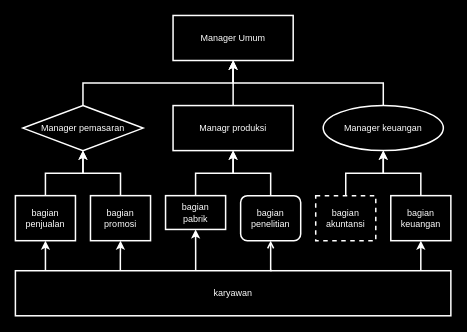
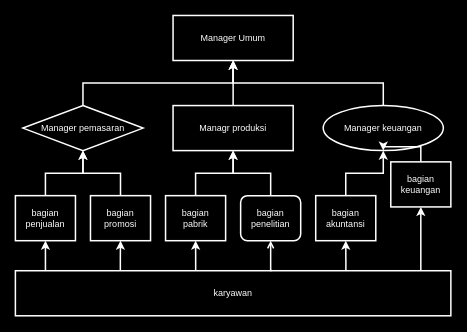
node "bagian pabrik": size 60x34 -> 60x45
node "bagian akuntansi": style dashed -> solid
node "bagian keuangan": moved (420, 218) -> (420, 184)
edge "karyawan" -> "bagian akuntansi": added
